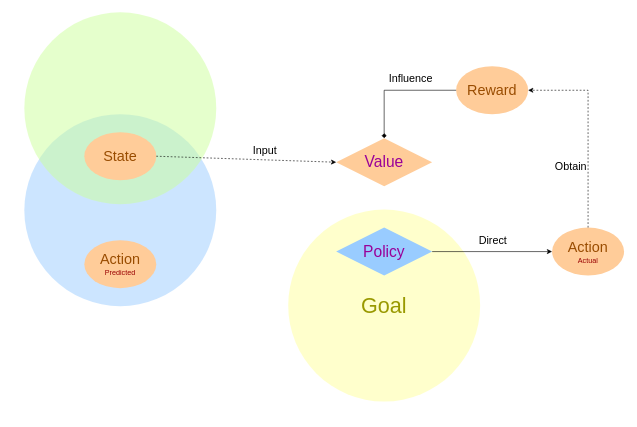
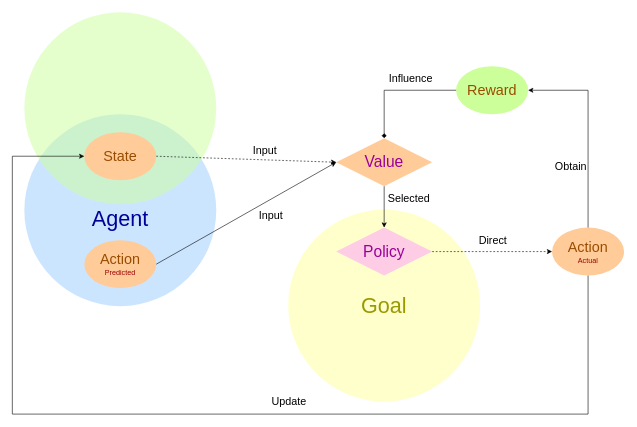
node "Reward": fillcolor #ffcc99 -> #ccff99
edge "Action Actual" -> "Reward": style dashed -> solid
edge "Action Predicted" -> "Value": added, label "Input"
node "Agent": added
edge "Value" -> "Policy": added, label "Selected"
node "Policy": fillcolor #99ccff -> #ffcce6
edge "Policy" -> "Action Actual": style solid -> dashed
edge "Action Actual" -> "State": added, label "Update"
